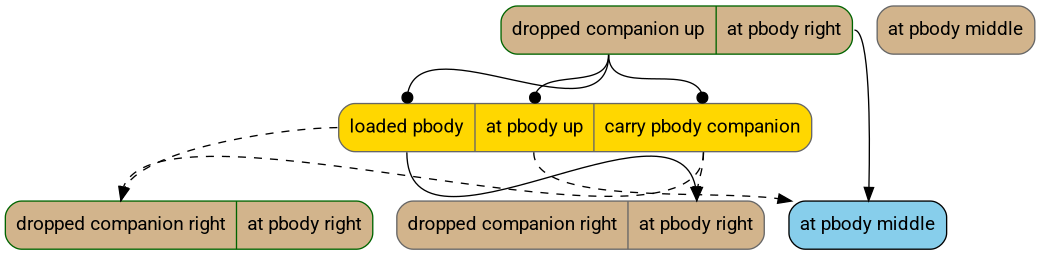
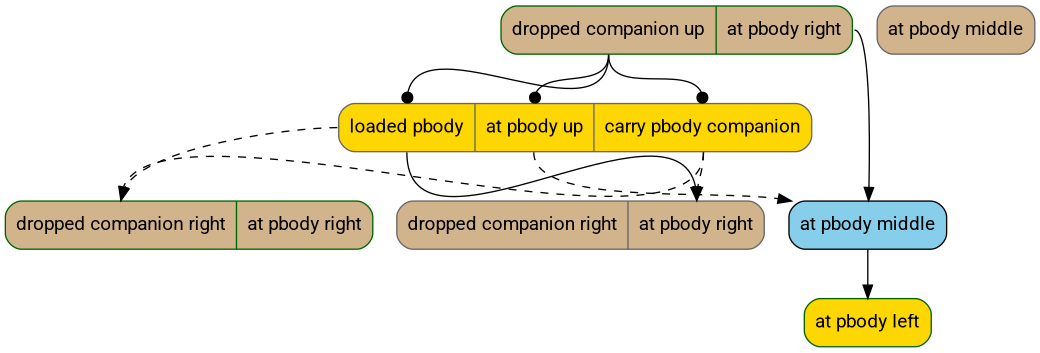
node "at pbody left": added
